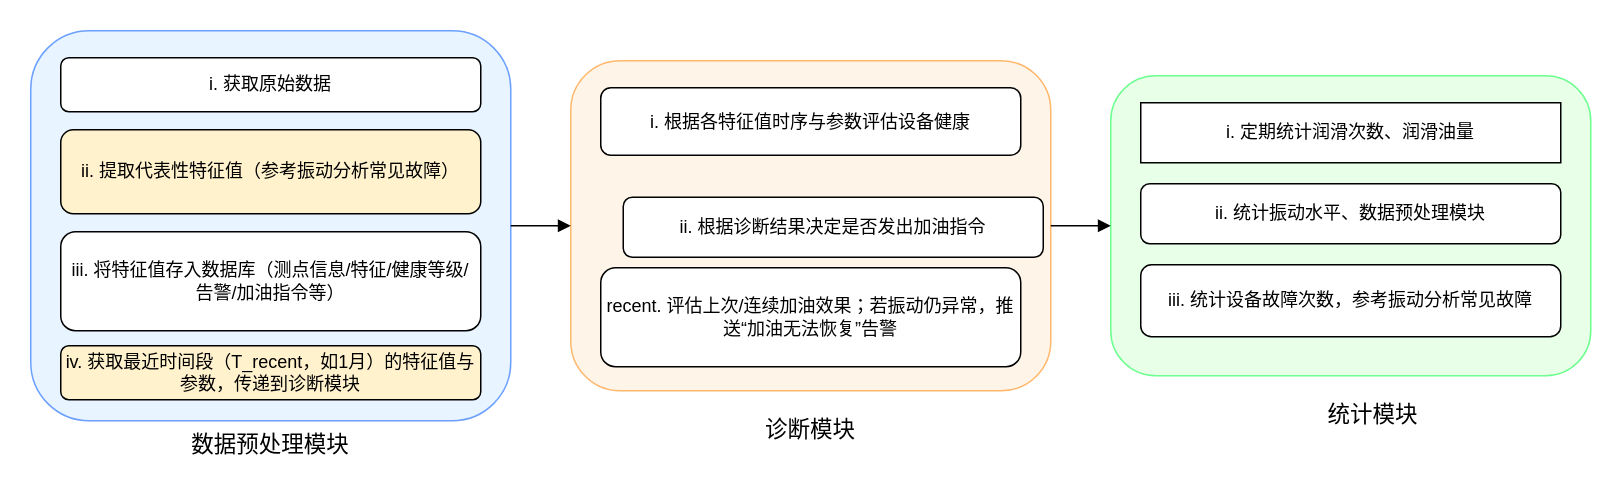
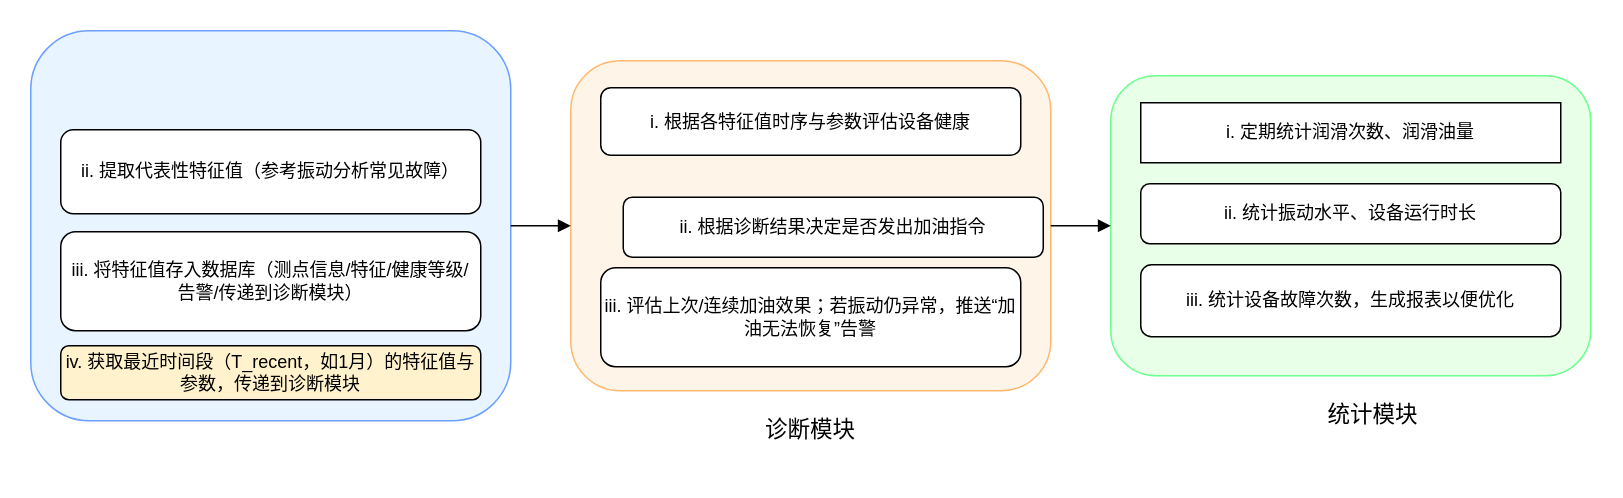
node "i. 获取原始数据": removed
node "ii. 提取代表性特征值（参考振动分析常见故障）": fillcolor #fff2cc -> #ffffff
node "ii. 统计振动水平、数据预处理模块": label "ii. 统计振动水平、数据预处理模块" -> "ii. 统计振动水平、设备运行时长"
node "iii. 将特征值存入数据库（测点信息/特征/健康等级/告警/加油指令等）": label "iii. 将特征值存入数据库（测点信息/特征/健康等级/告警/加油指令等）" -> "iii. 将特征值存入数据库（测点信息/特征/健康等级/告警/传递到诊断模块）"
node "iii. 统计设备故障次数，参考振动分析常见故障": label "iii. 统计设备故障次数，参考振动分析常见故障" -> "iii. 统计设备故障次数，生成报表以便优化"
node "recent. 评估上次/连续加油效果；若振动仍异常，推送“加油无法恢复”告警": label "recent. 评估上次/连续加油效果；若振动仍异常，推送“加油无法恢复”告警" -> "iii. 评估上次/连续加油效果；若振动仍异常，推送“加油无法恢复”告警"
node "数据预处理模块": removed
